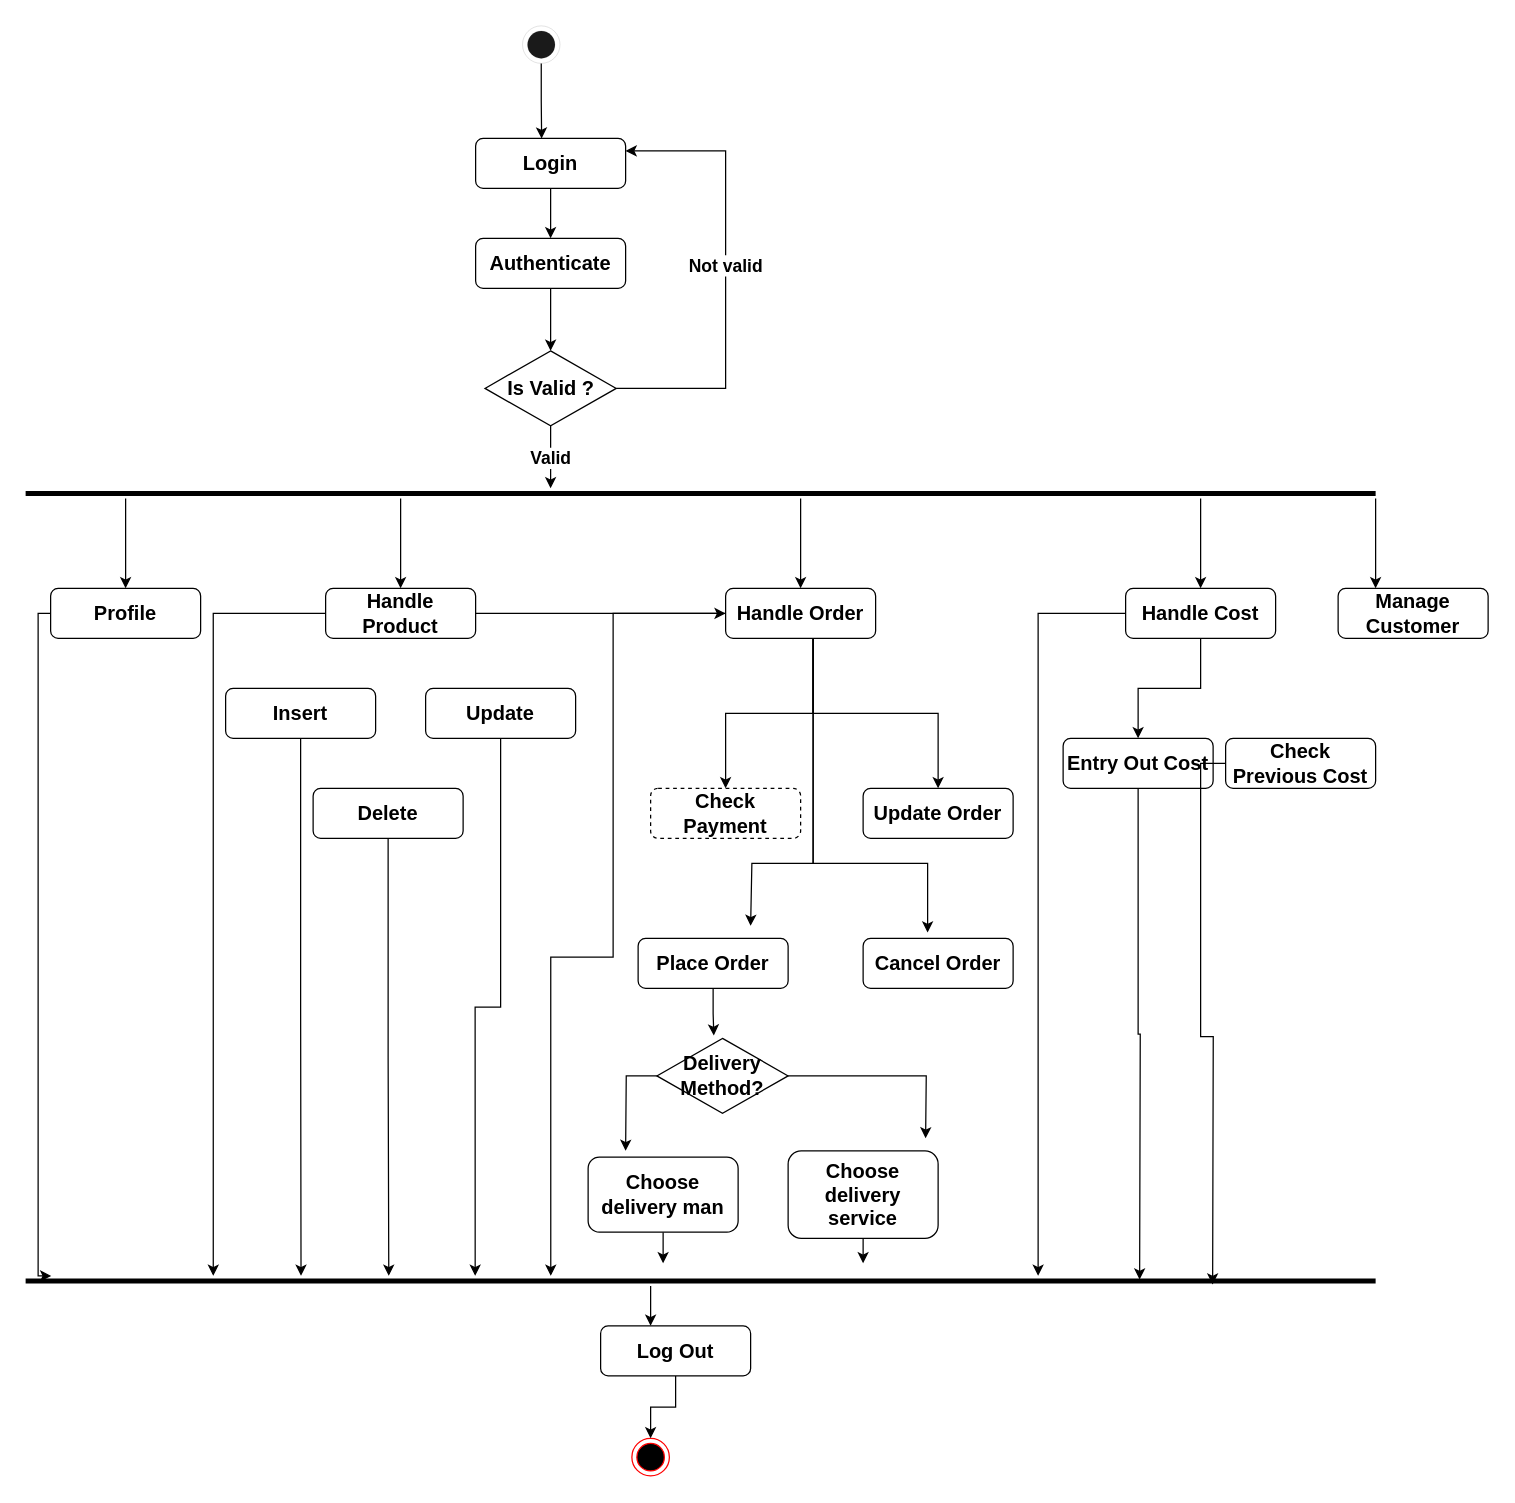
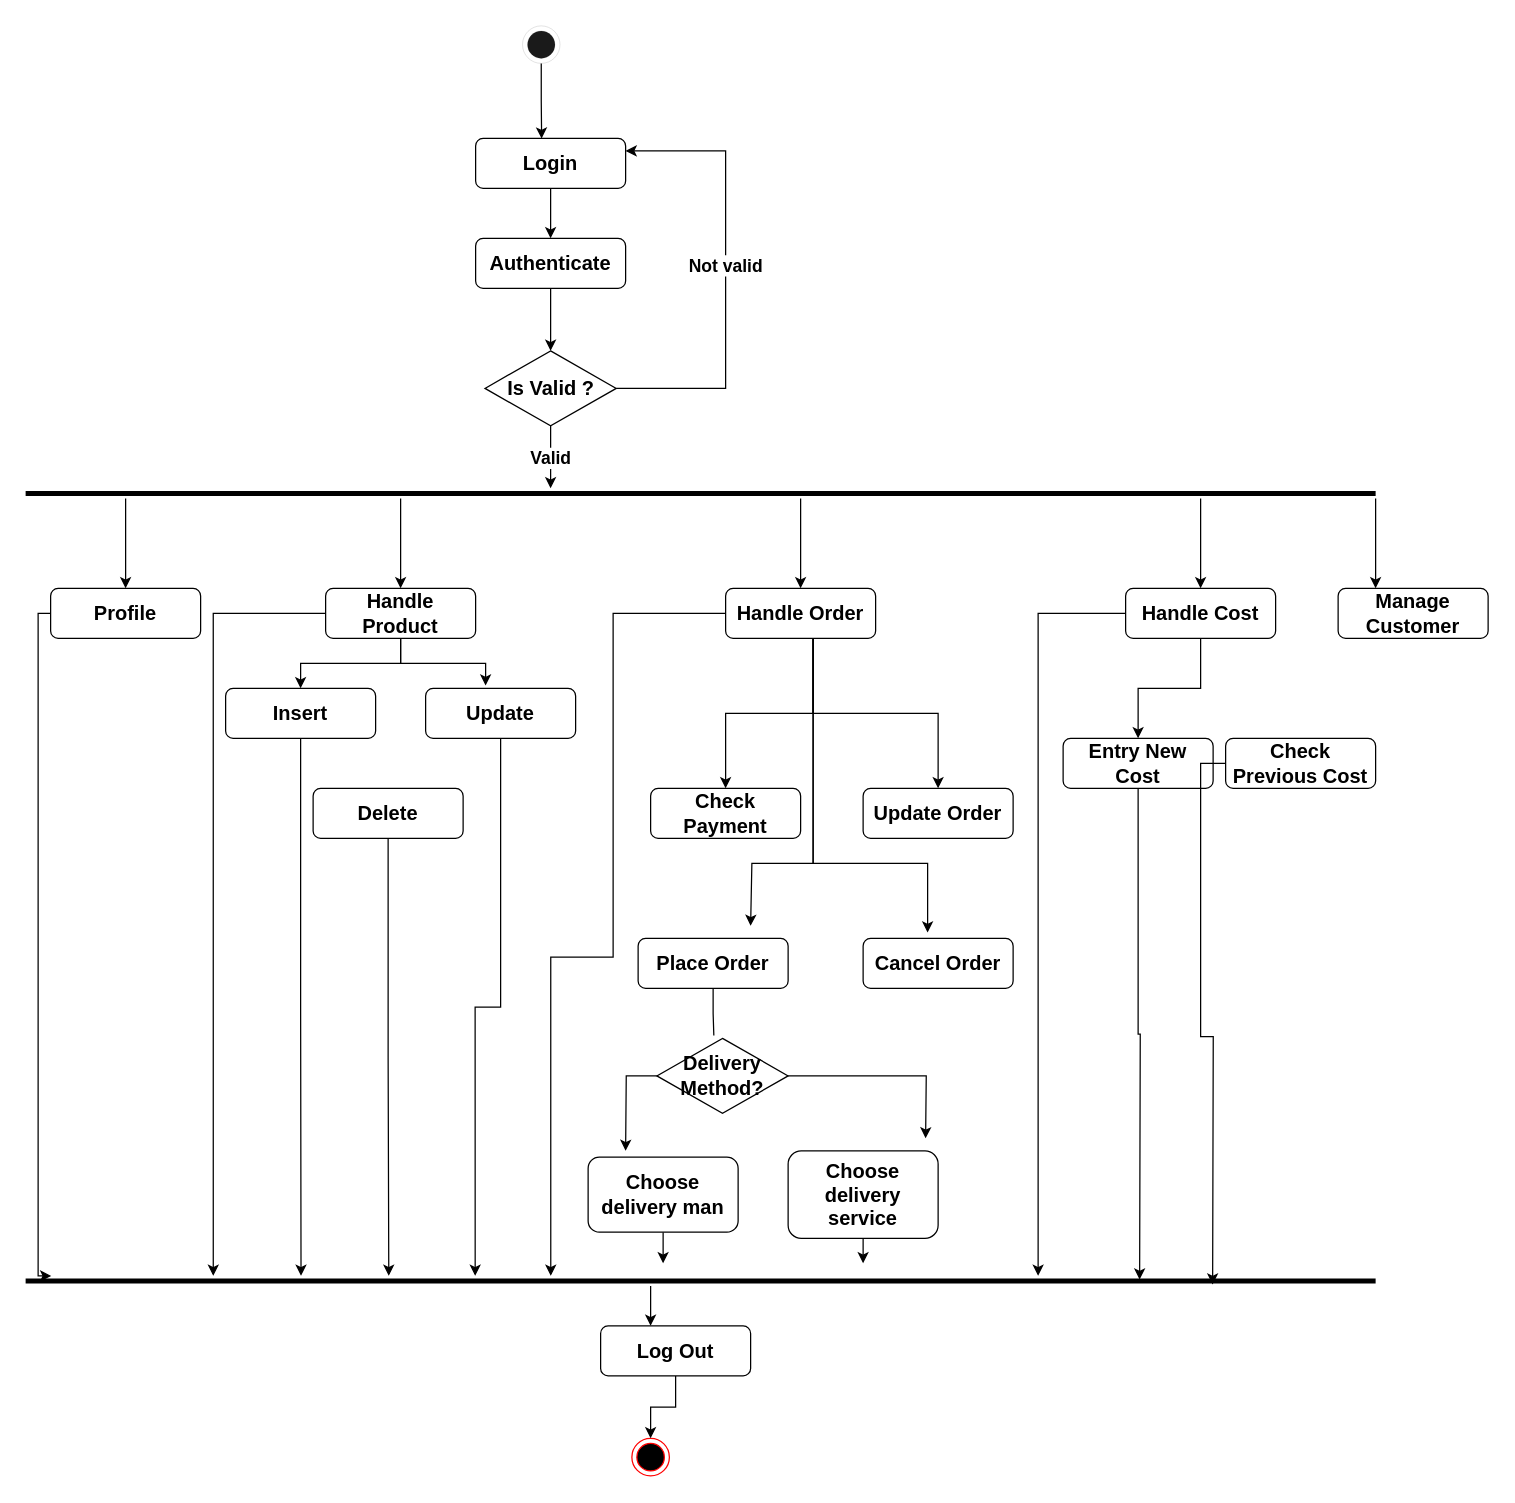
edge "Handle Product" -> "Handle Order": now "Handle Product" -> "Insert"
edge "Handle Product" -> "Update": added
node "Entry Out Cost": label "Entry Out Cost" -> "Entry New Cost"
node "Check Payment": style dashed -> solid
edge "Place Order" -> "Delivery Method?": arrowhead classic -> none
